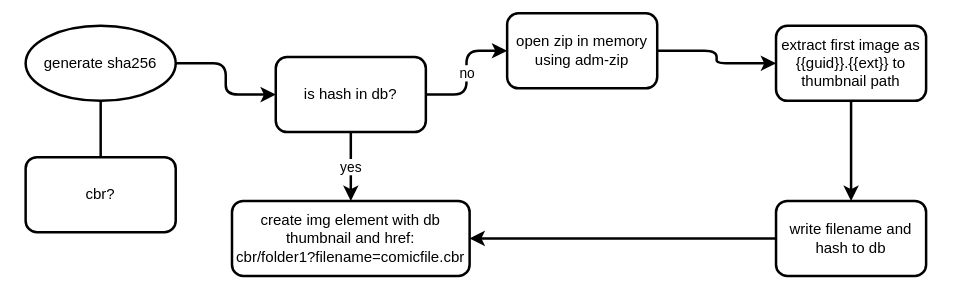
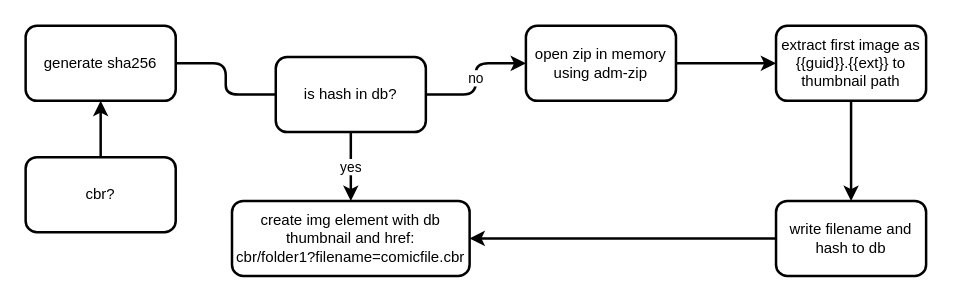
node "open zip in memory using adm-zip": moved (582, 51) -> (601, 63)
node "generate sha256": shape ellipse -> rounded rectangle
edge "generate sha256" -> "is hash in db?": arrowhead classic -> none
edge "generate sha256" -- "cbr?": arrowhead none -> classic
